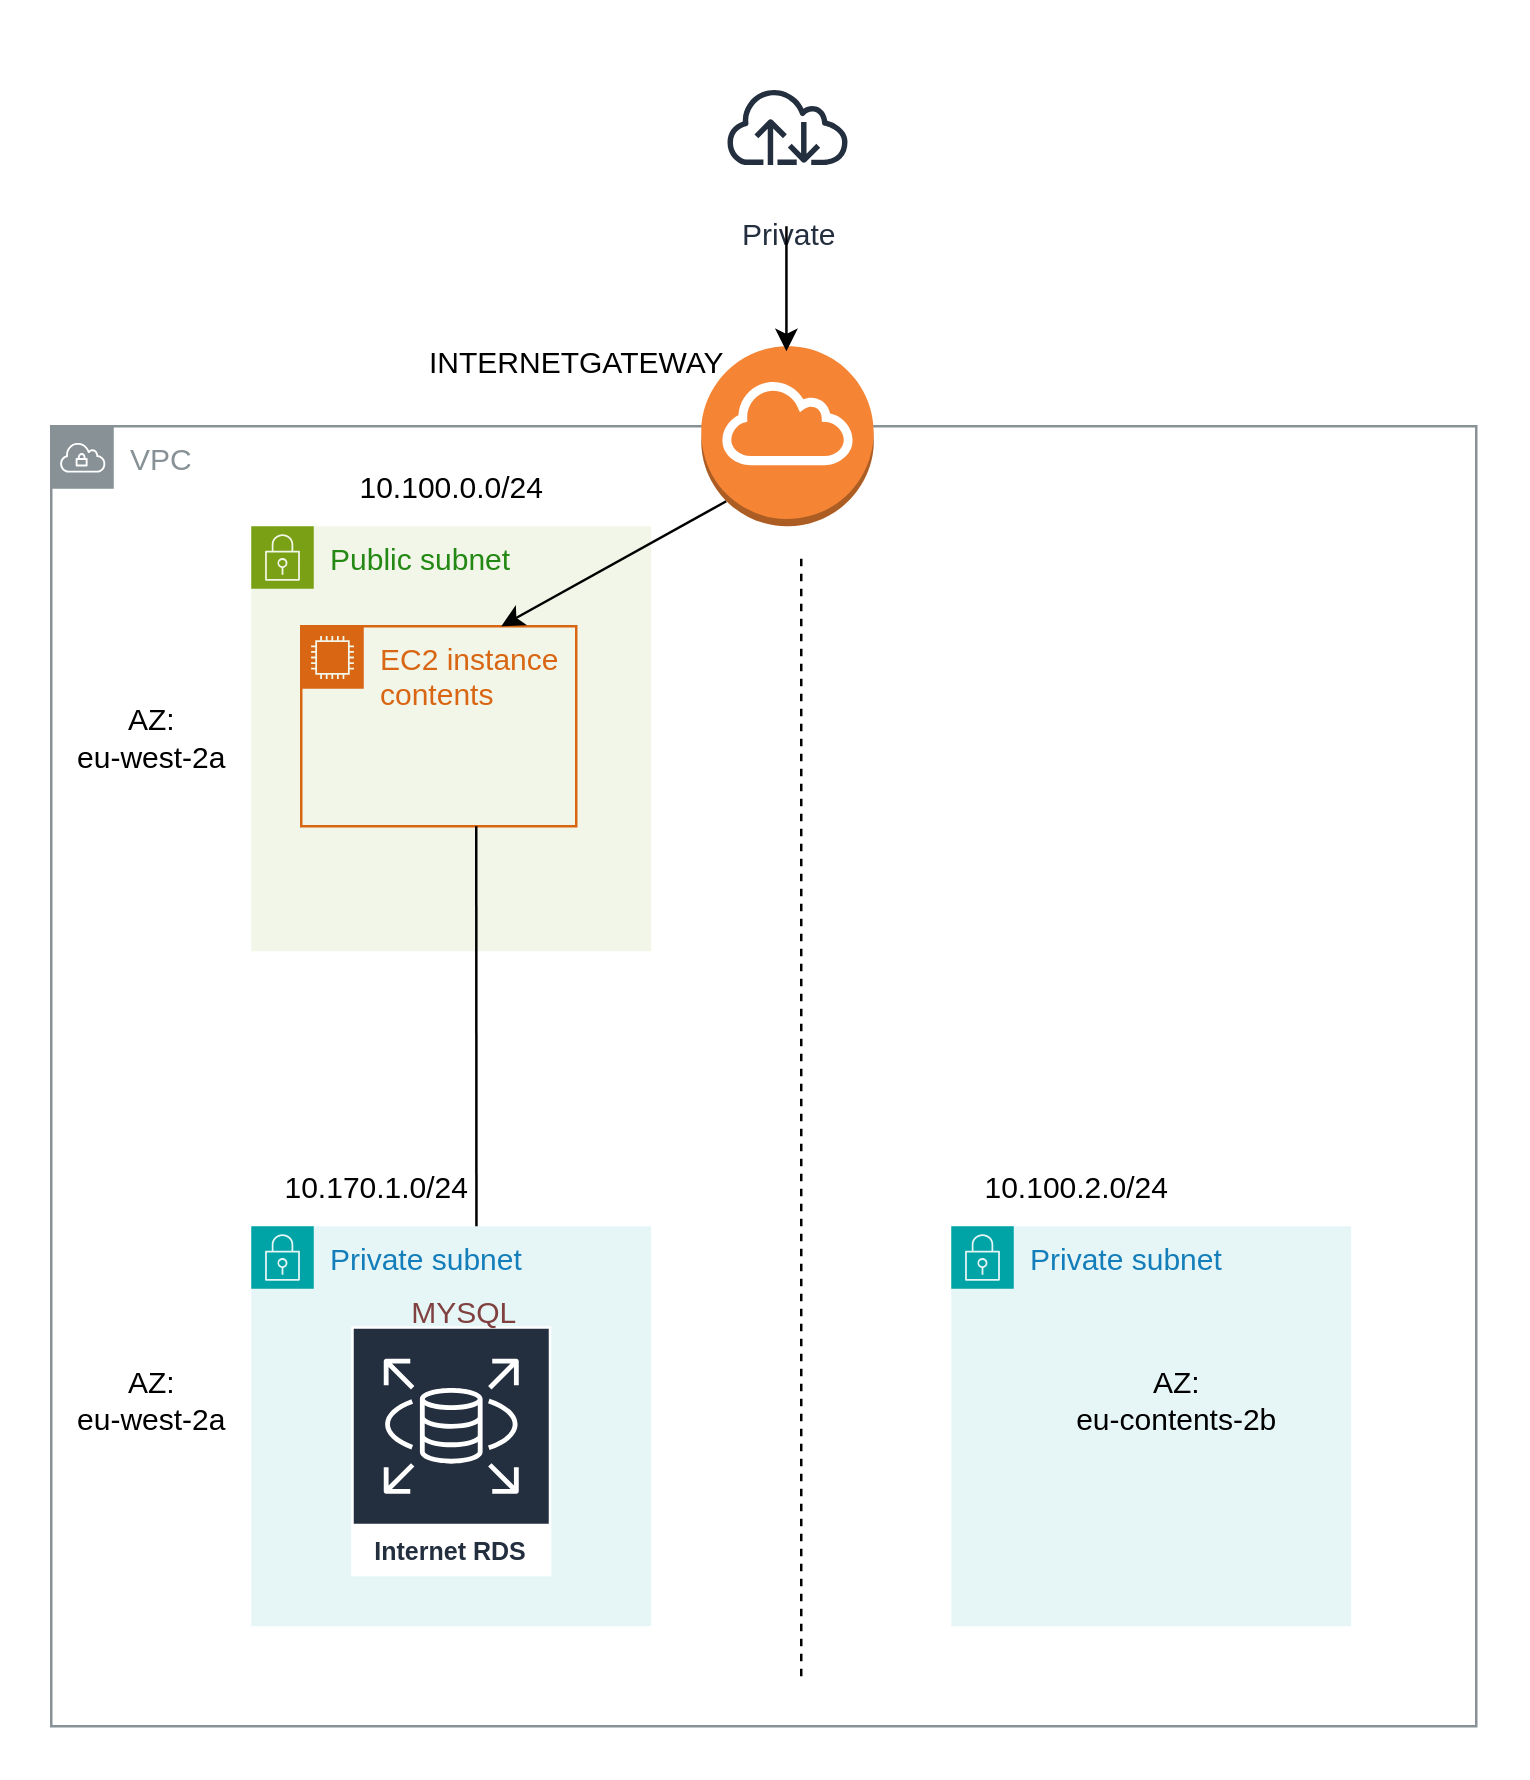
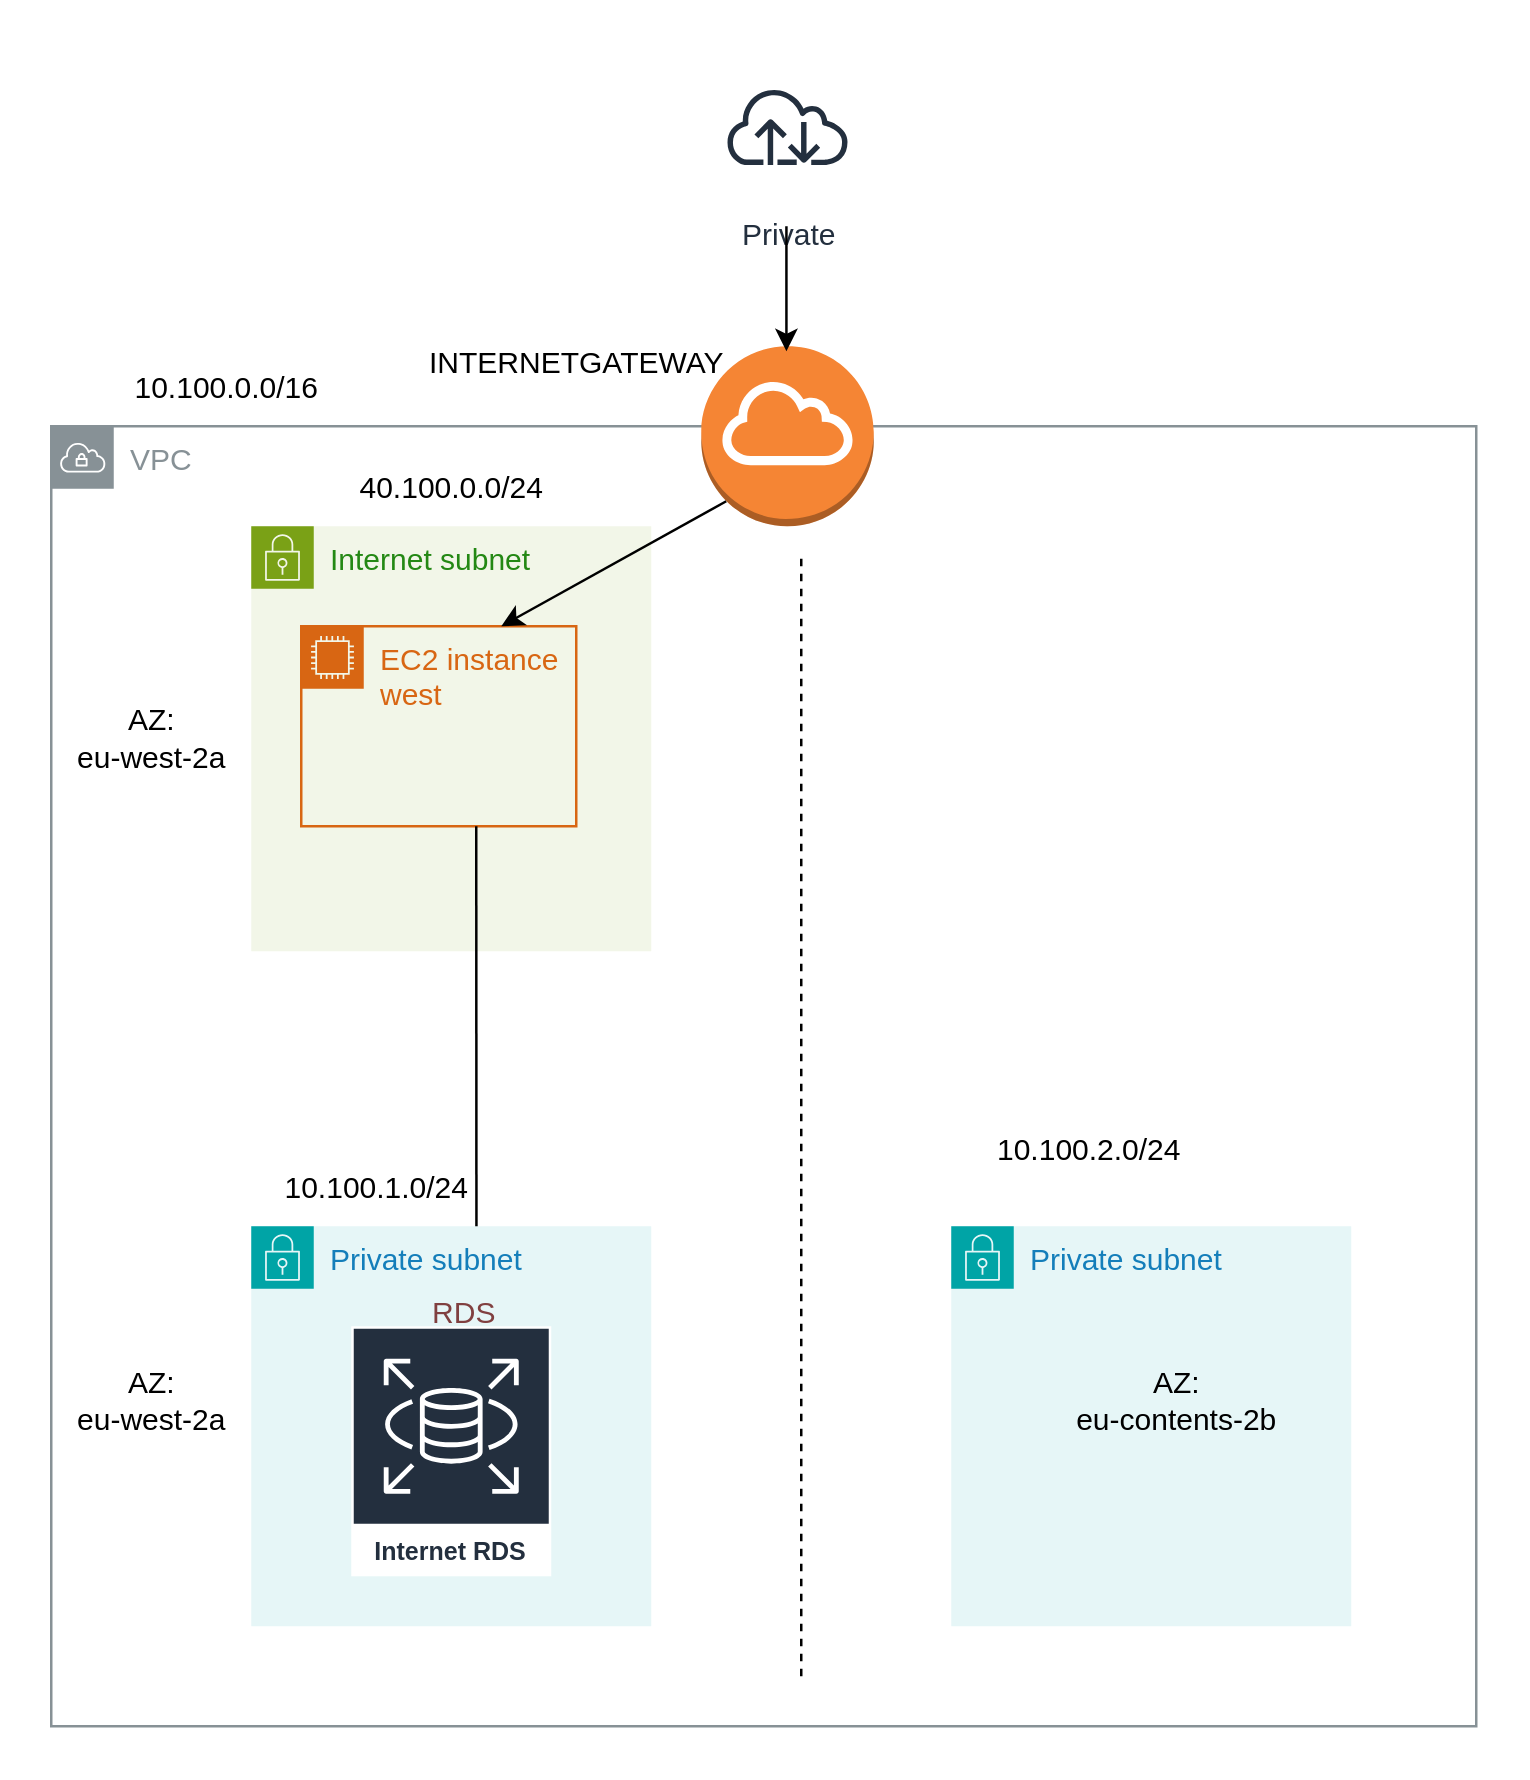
node "10.100.0.0/16": added
node "10.100.0.0/24": label "10.100.0.0/24" -> "40.100.0.0/24"
node "Public subnet": label "Public subnet" -> "Internet subnet"
node "EC2 instance contents": label "EC2 instance contents" -> "EC2 instance west"
node "10.170.1.0/24": label "10.170.1.0/24" -> "10.100.1.0/24"
node "10.100.2.0/24": moved (1076, 1189) -> (1089, 1151)
node "MYSQL": label "MYSQL" -> "RDS"
